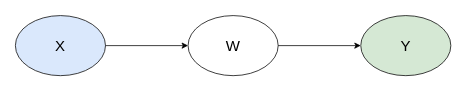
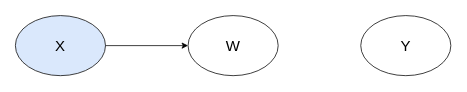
edge "W" -> "Y": removed
node "Y": fillcolor #d5e8d4 -> #ffffff
